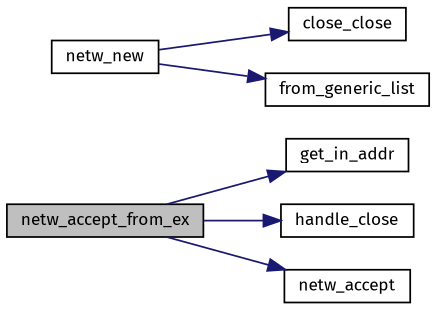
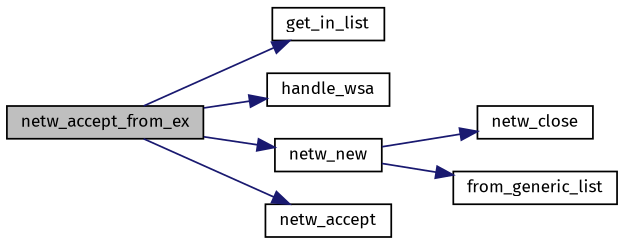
node "close_close": label "close_close" -> "netw_close"
edge "netw_accept_from_ex" -> "netw_new": added
node "get_in_addr": label "get_in_addr" -> "get_in_list"
node "handle_close": label "handle_close" -> "handle_wsa"
